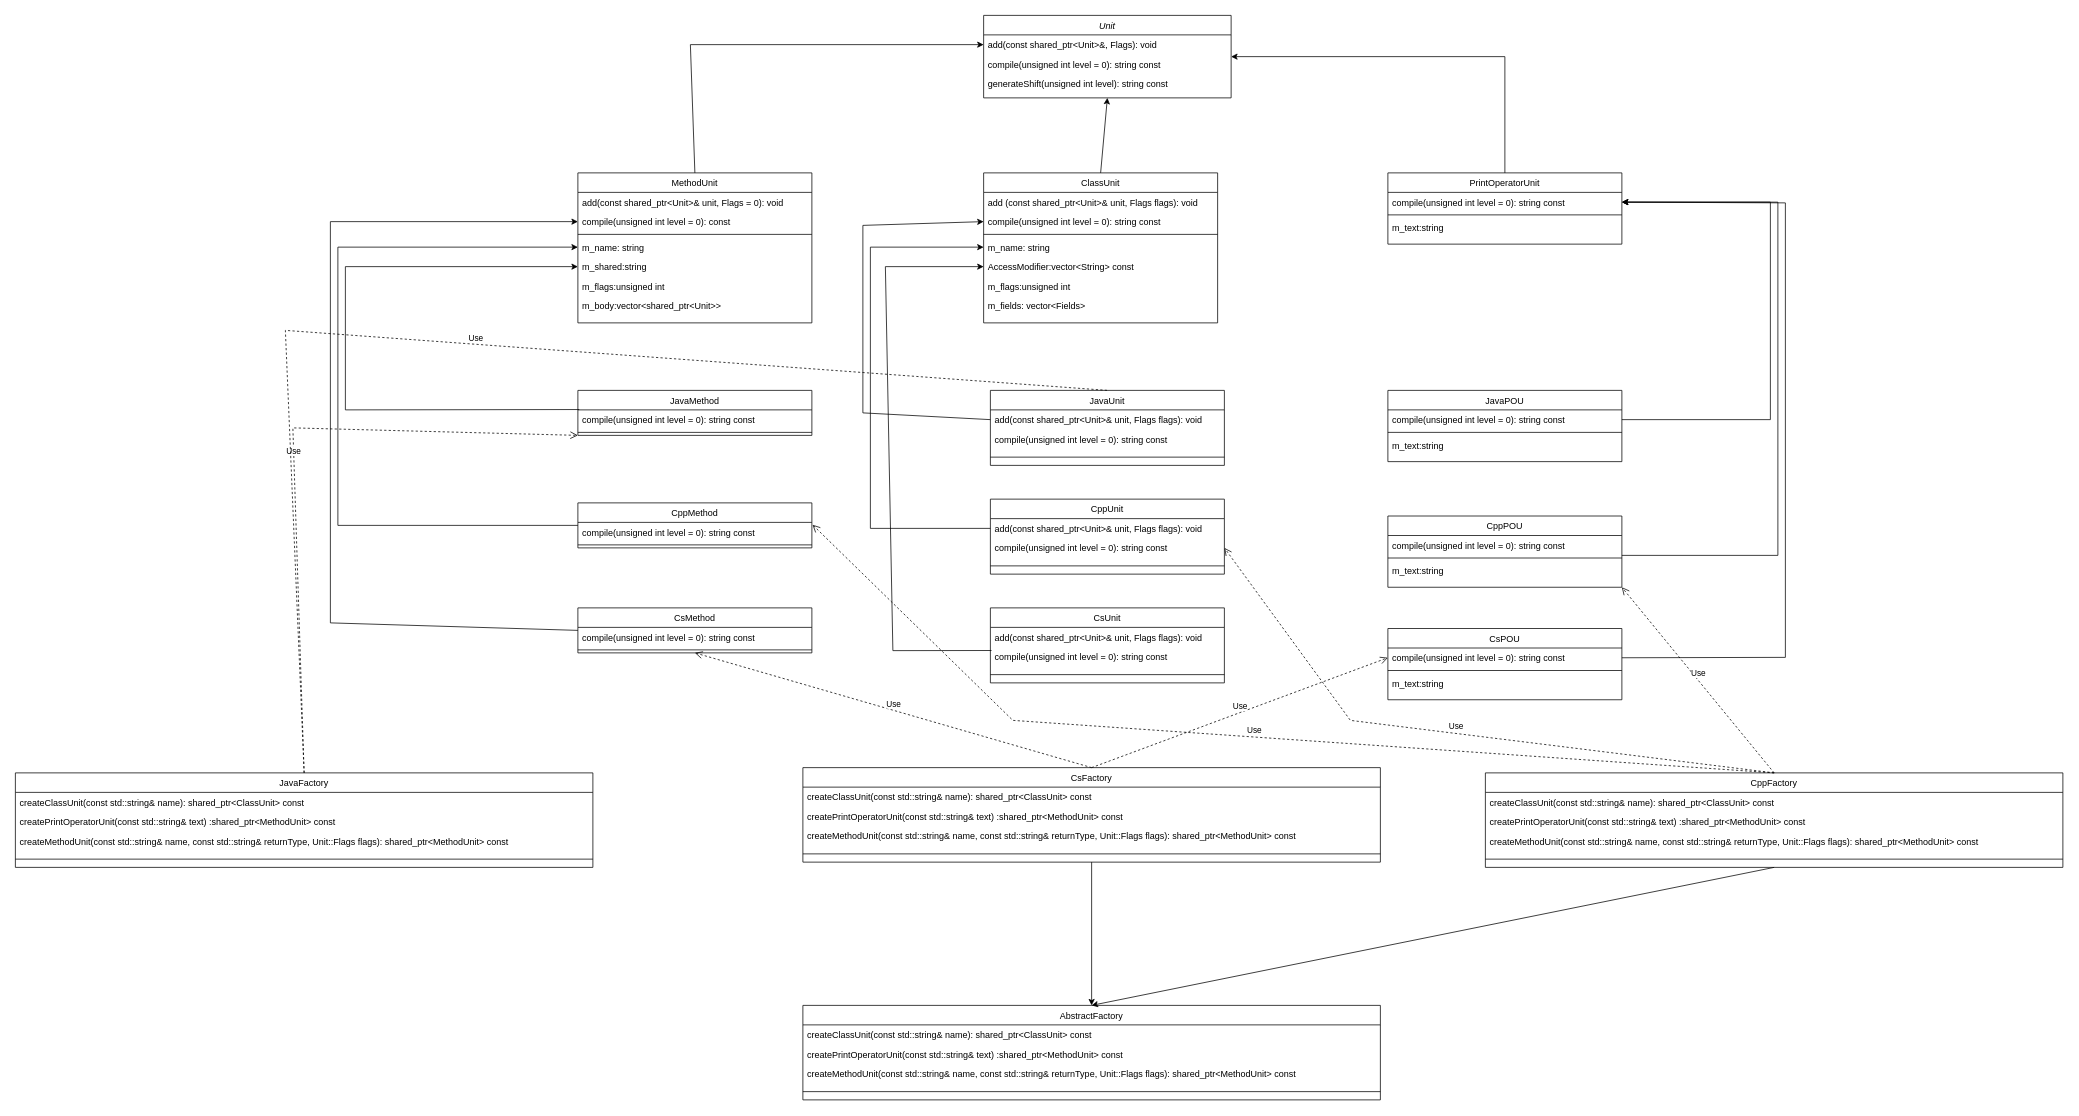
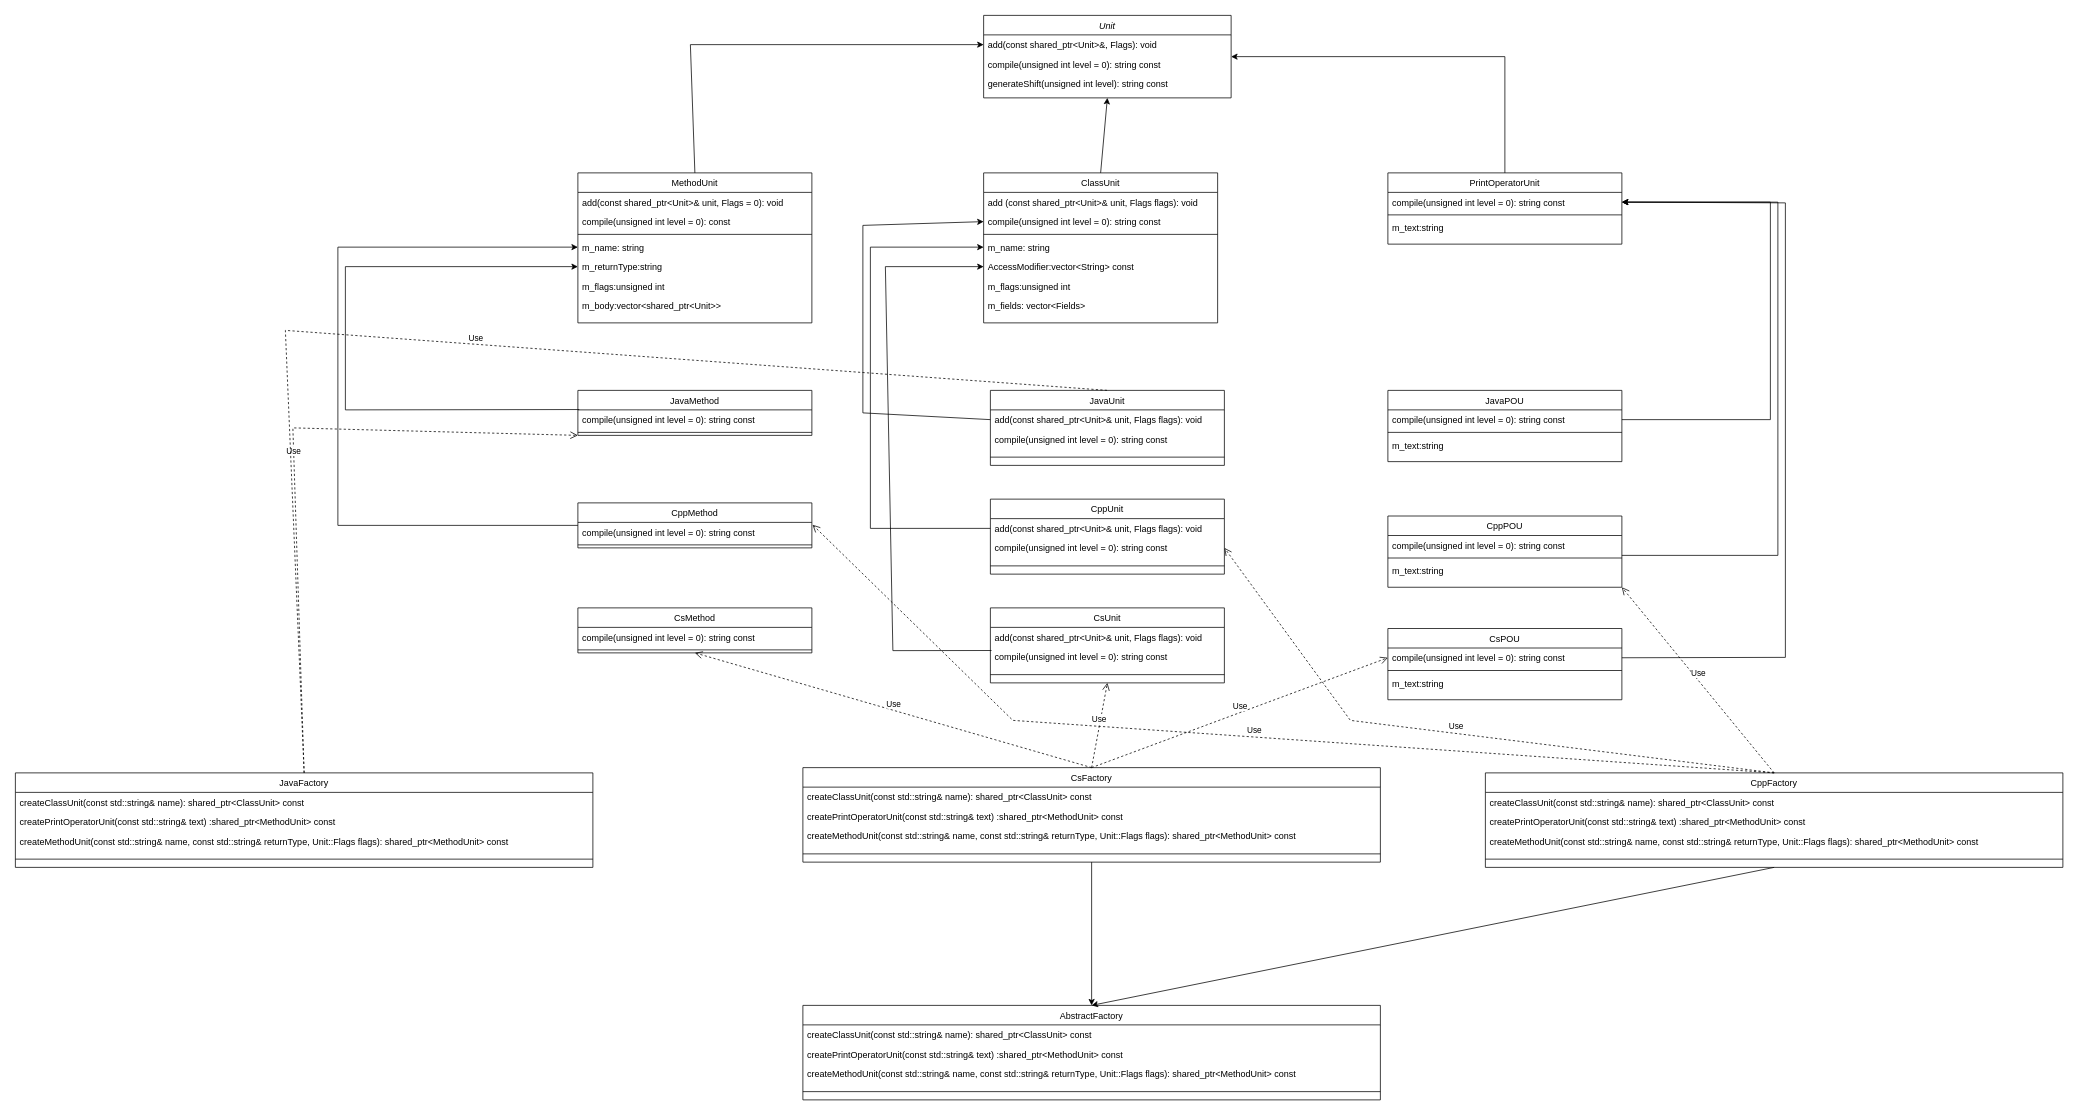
node "m_shared:string": label "m_shared:string" -> "m_returnType:string"
edge "CsMethod" -> "compile(unsigned int level = 0): const": removed
edge "CsFactory" -> "CsUnit": added, label "Use"
